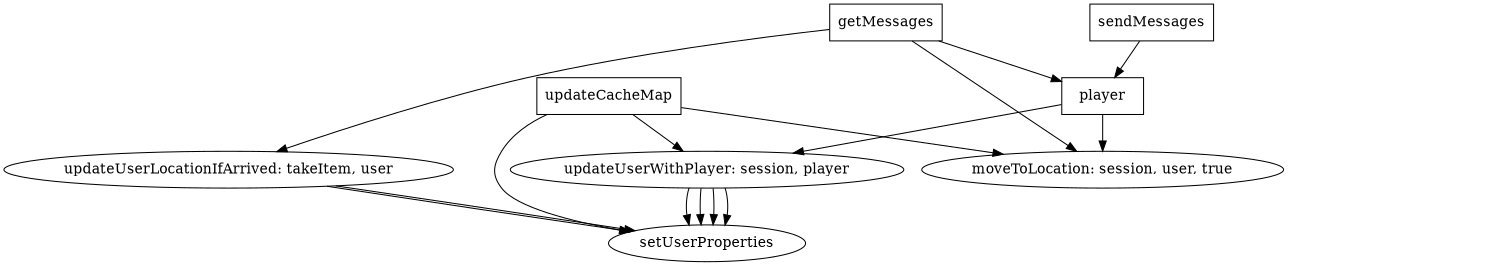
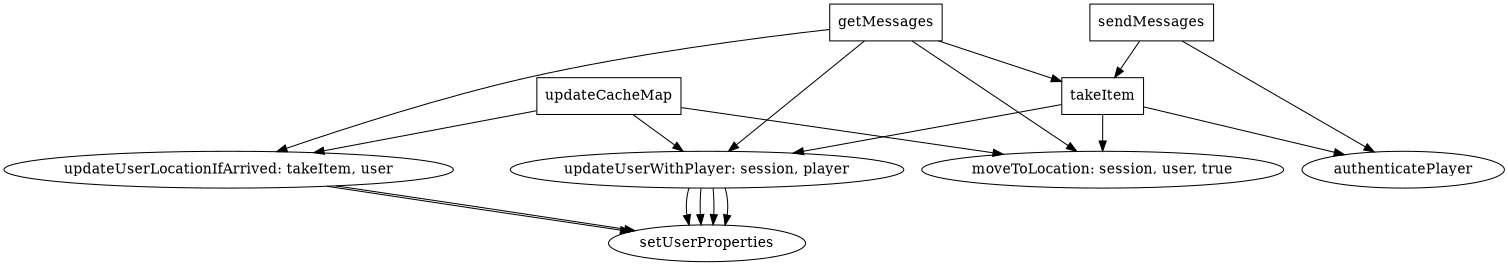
edge "getMessages" -> "updateUserWithPlayer: session, player": added
node "player": label "player" -> "takeItem"
node "authenticatePlayer": added
edge "updateCacheMap" -> "setUserProperties": now "updateCacheMap" -> "updateUserLocationIfArrived: takeItem, user"
